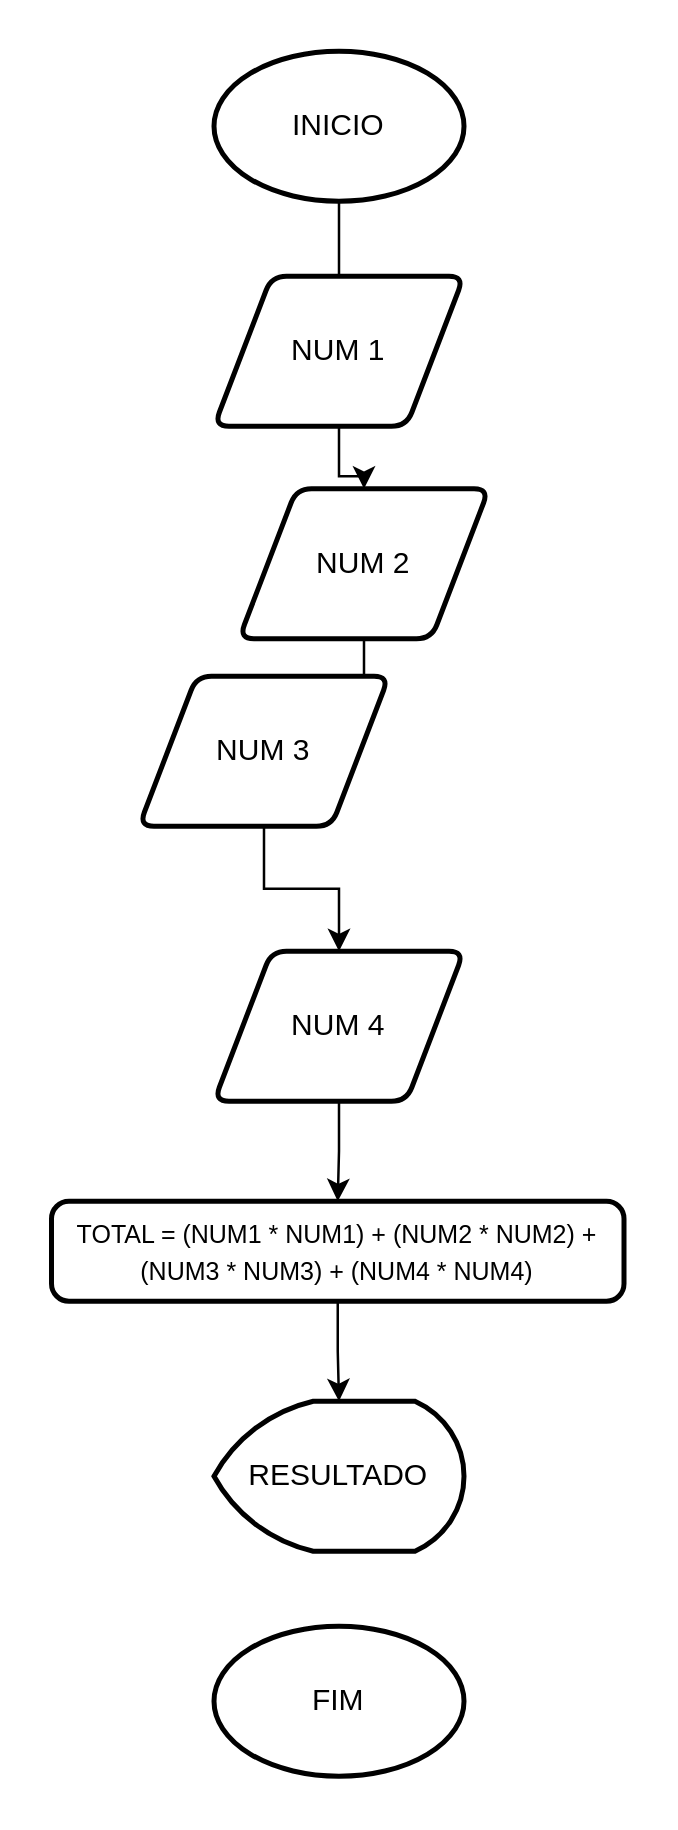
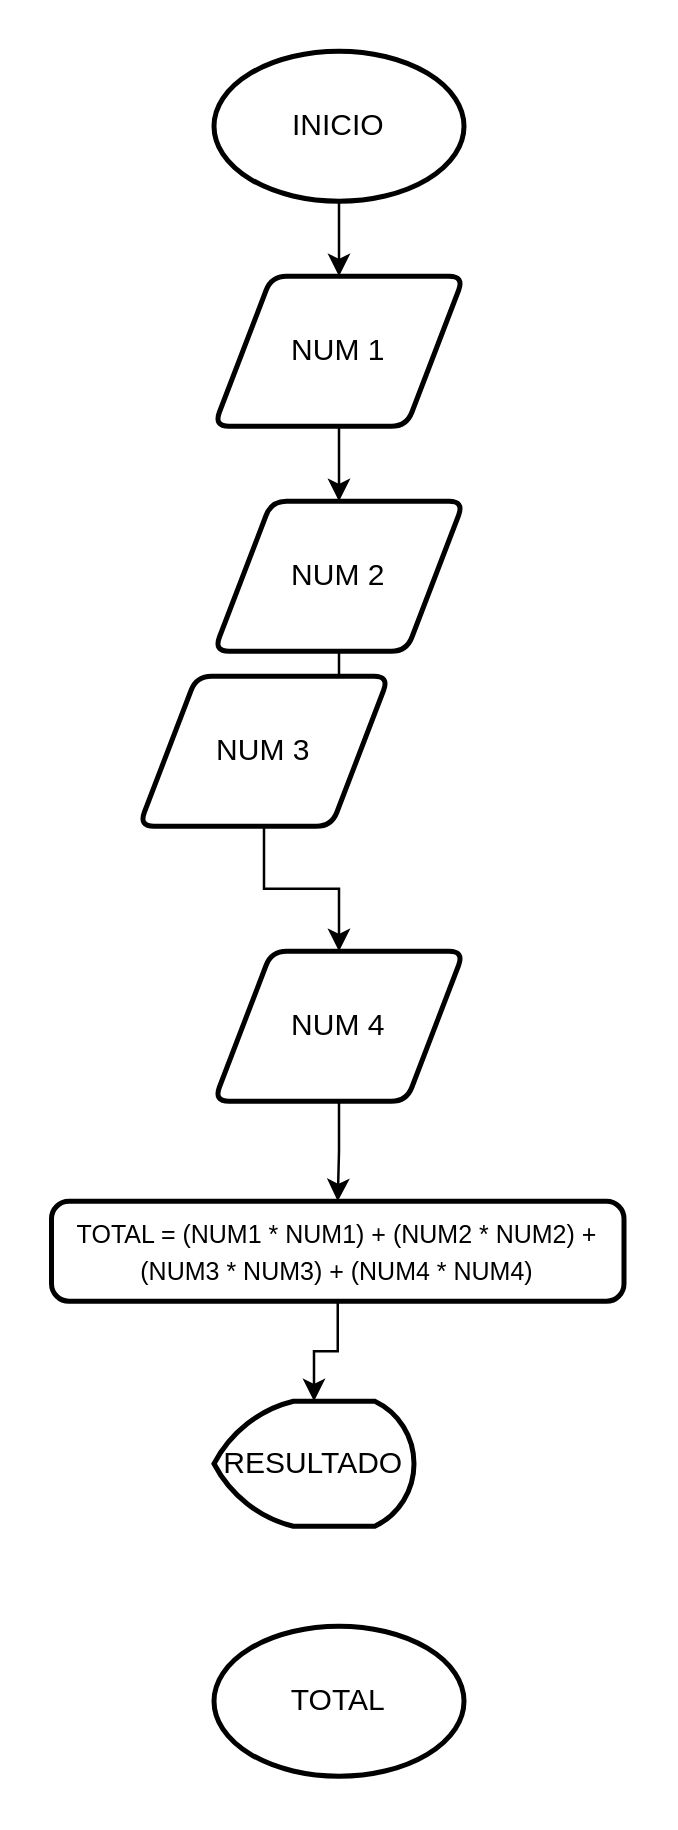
edge "INICIO" -- "NUM 1": arrowhead none -> classic
node "NUM 2": moved (364, 564) -> (339, 576)
node "RESULTADO": size 250x150 -> 200x125
node "FIM": label "FIM" -> "TOTAL"
